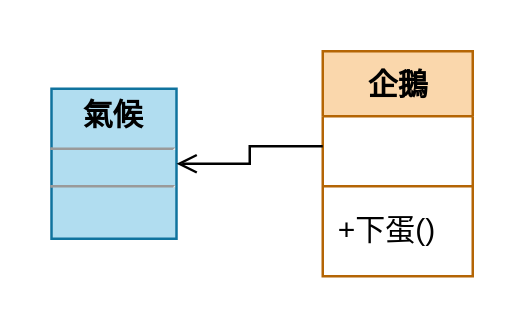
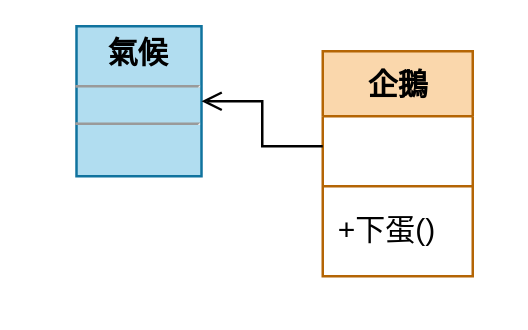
node "氣候": moved (114, 164) -> (139, 101)
